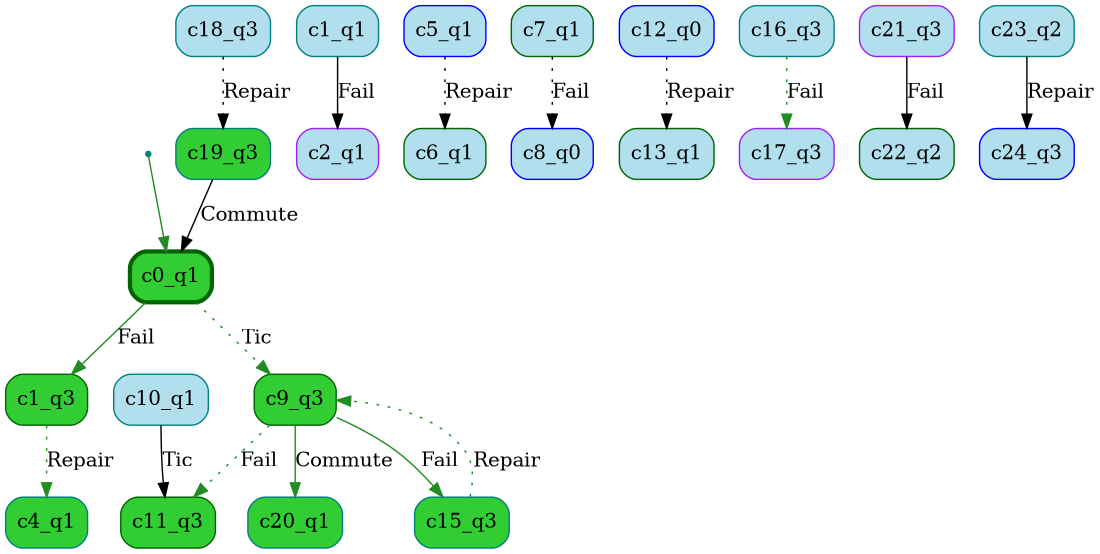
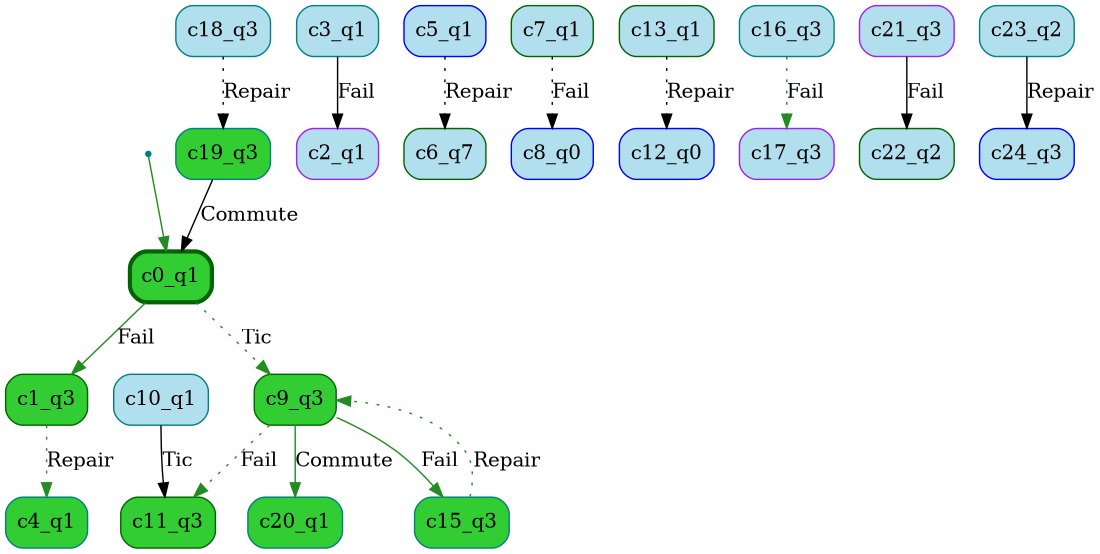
node "c1_q1": label "c1_q1" -> "c3_q1"
edge "c12_q0" -> "c13_q1": reversed
node "c6_q1": label "c6_q1" -> "c6_q7"
